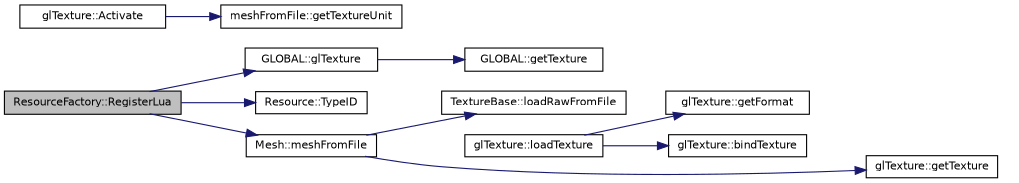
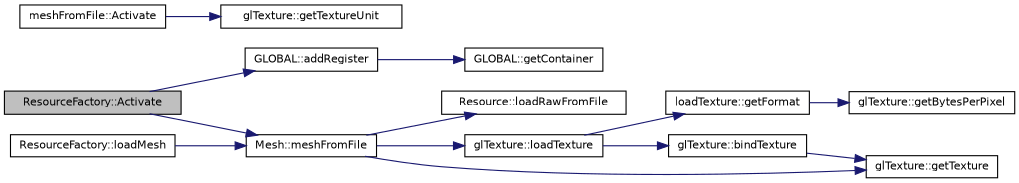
node "glTexture::Activate": label "glTexture::Activate" -> "meshFromFile::Activate"
node "meshFromFile::getTextureUnit": label "meshFromFile::getTextureUnit" -> "glTexture::getTextureUnit"
node "GLOBAL::glTexture": label "GLOBAL::glTexture" -> "GLOBAL::addRegister"
node "GLOBAL::getTexture": label "GLOBAL::getTexture" -> "GLOBAL::getContainer"
node "ResourceFactory::RegisterLua": label "ResourceFactory::RegisterLua" -> "ResourceFactory::Activate"
node "Resource::TypeID": removed
node "TextureBase::loadRawFromFile": label "TextureBase::loadRawFromFile" -> "Resource::loadRawFromFile"
node "glTexture::getFormat": label "glTexture::getFormat" -> "loadTexture::getFormat"
node "glTexture::getBytesPerPixel": added
node "ResourceFactory::loadMesh": added
edge "Mesh::meshFromFile" -> "glTexture::loadTexture": added
edge "glTexture::bindTexture" -> "glTexture::getTexture": added
